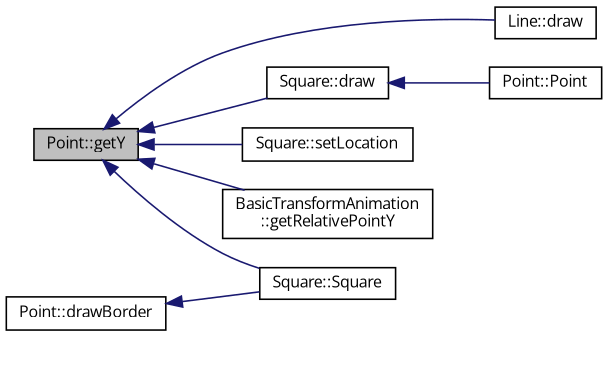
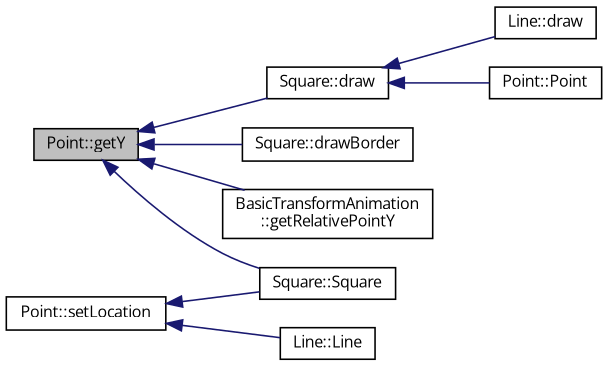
edge "Line::draw" -> "Point::getY": now "Line::draw" -> "Square::draw"
node "Square::setLocation": label "Square::setLocation" -> "Square::drawBorder"
node "Point::drawBorder": label "Point::drawBorder" -> "Point::setLocation"
node "Line::Line": added
